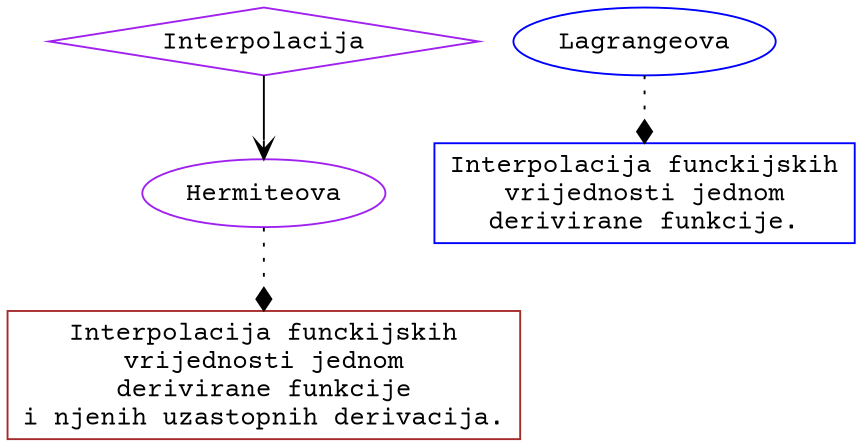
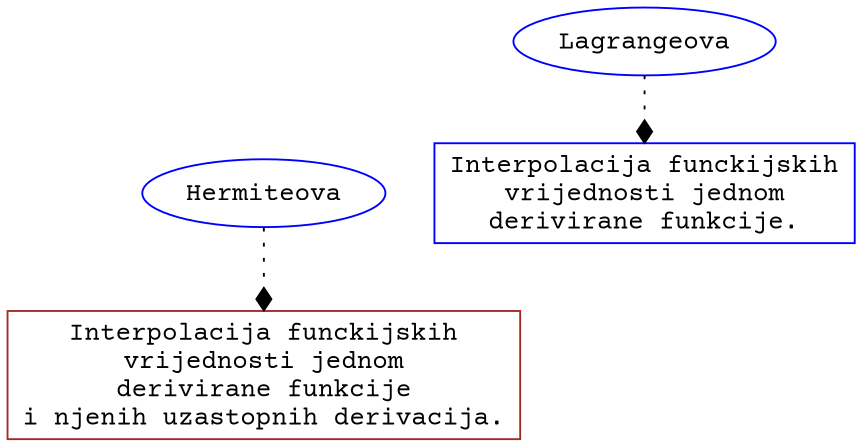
node "Interpolacija": removed
node "Hermiteova": color purple -> blue
